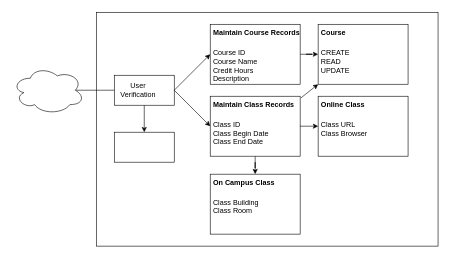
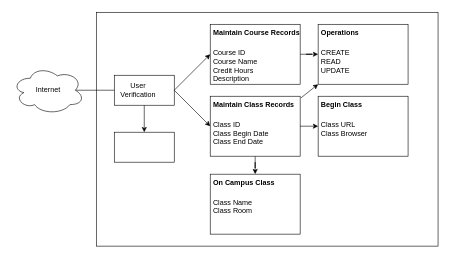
node "Course CREATE READ UPDATE": label "Course CREATE READ UPDATE" -> "Operations CREATE READ UPDATE"
node "Internet": added
node "Online Class Class URL Class Browser": label "Online Class Class URL Class Browser" -> "Begin Class Class URL Class Browser"
node "On Campus Class Class Building Class Room": label "On Campus Class Class Building Class Room" -> "On Campus Class Class Name Class Room"
